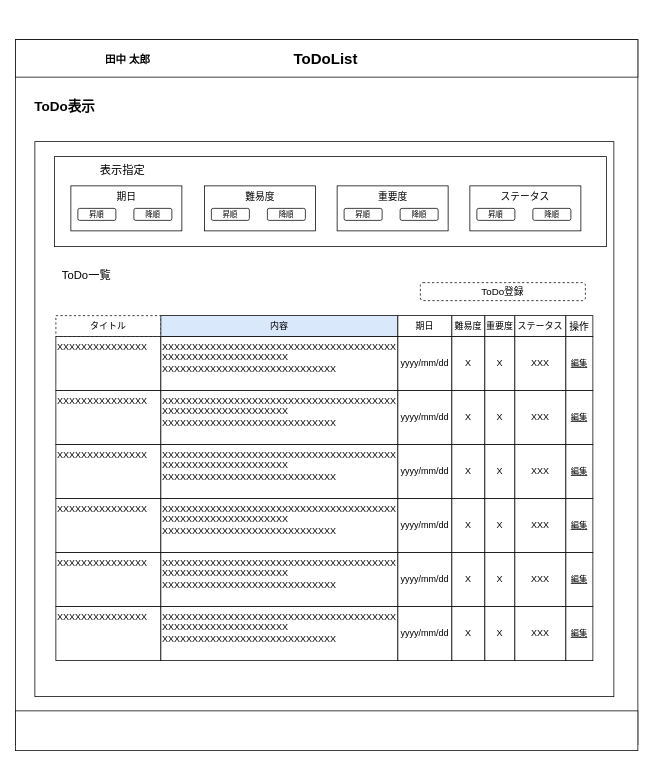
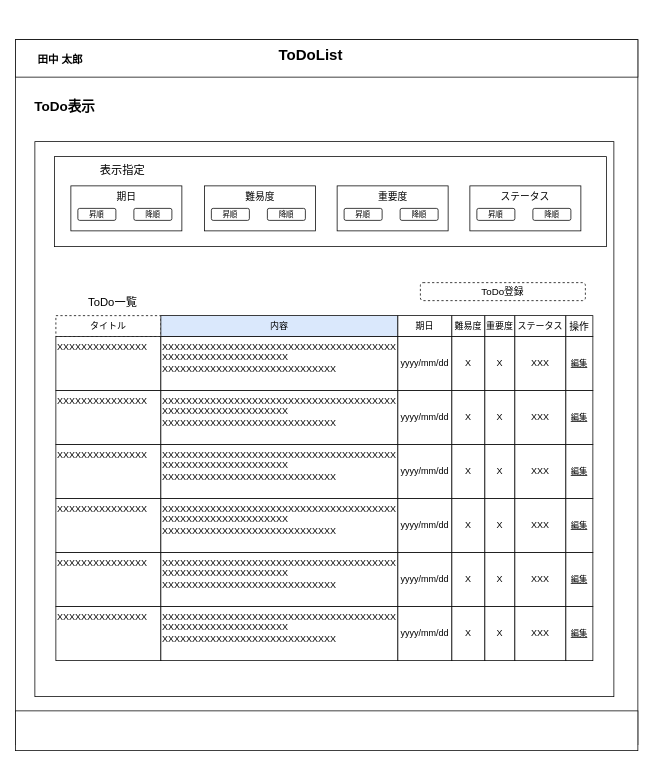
node "ToDoList": moved (326, 58) -> (311, 54)
node "田中 太郎": moved (128, 59) -> (60, 59)
node "ToDo一覧": moved (87, 275) -> (113, 301)
